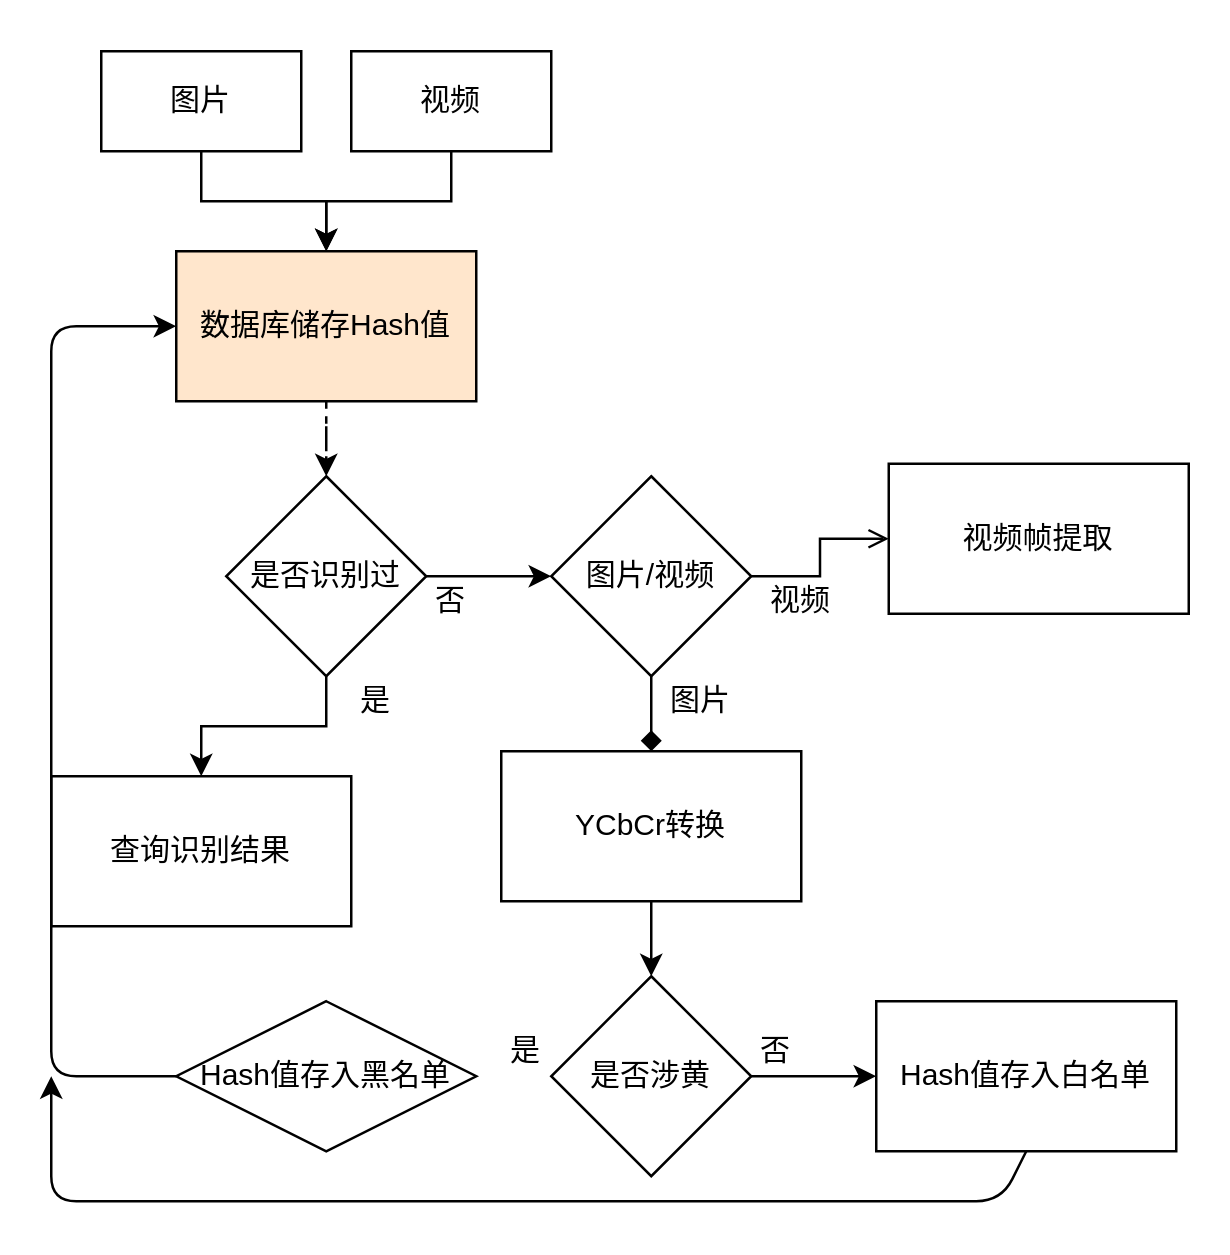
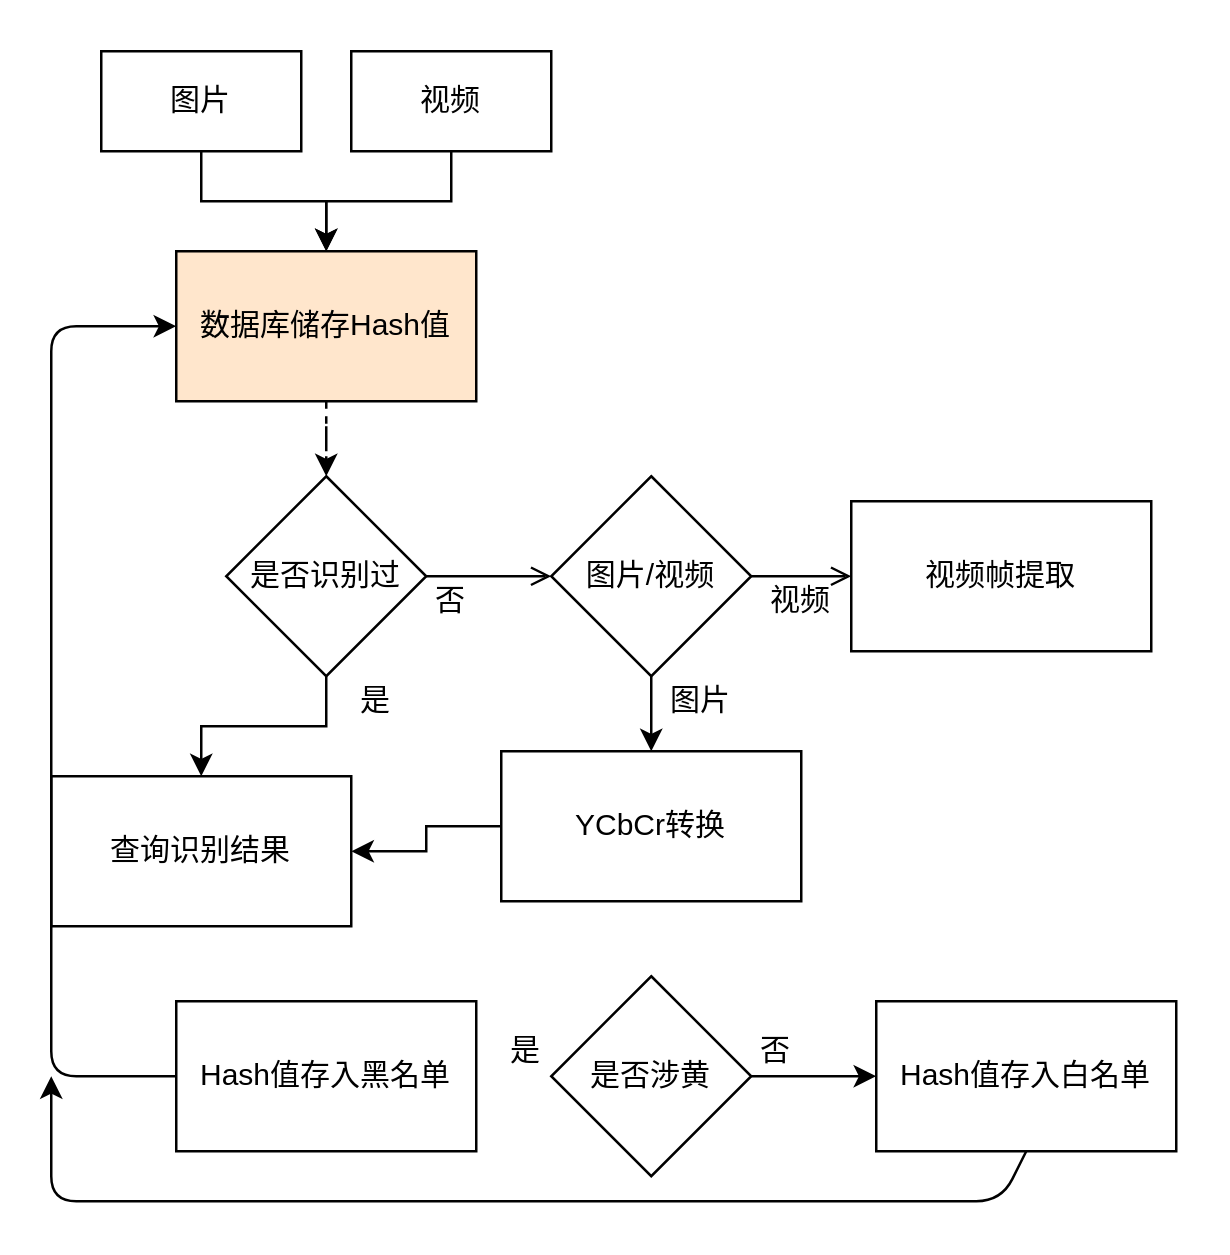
node "视频帧提取": moved (1039, 539) -> (1001, 576)
edge "是否识别过" -> "图片/视频": arrowhead classic -> open
edge "图片/视频" -> "YCbCr转换": arrowhead diamond -> classic
edge "YCbCr转换" -> "是否涉黄": now "YCbCr转换" -> "查询识别结果"
node "Hash值存入黑名单": shape diamond -> rectangle
